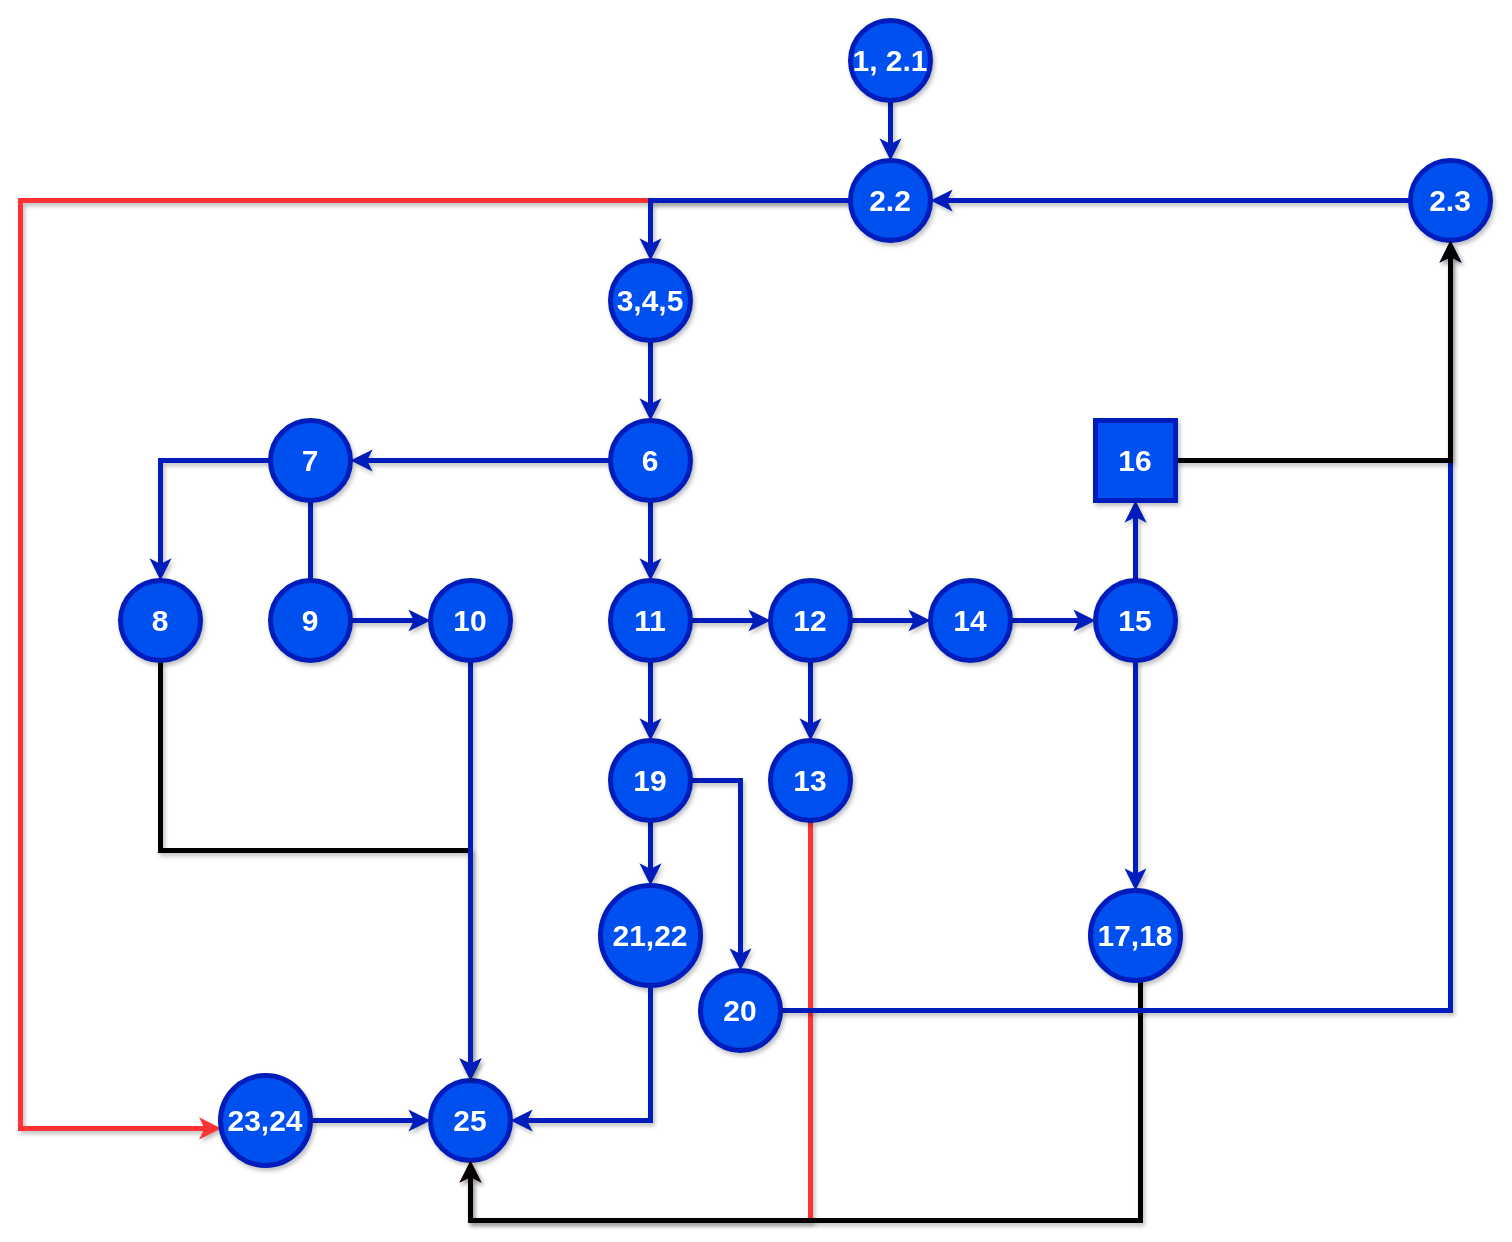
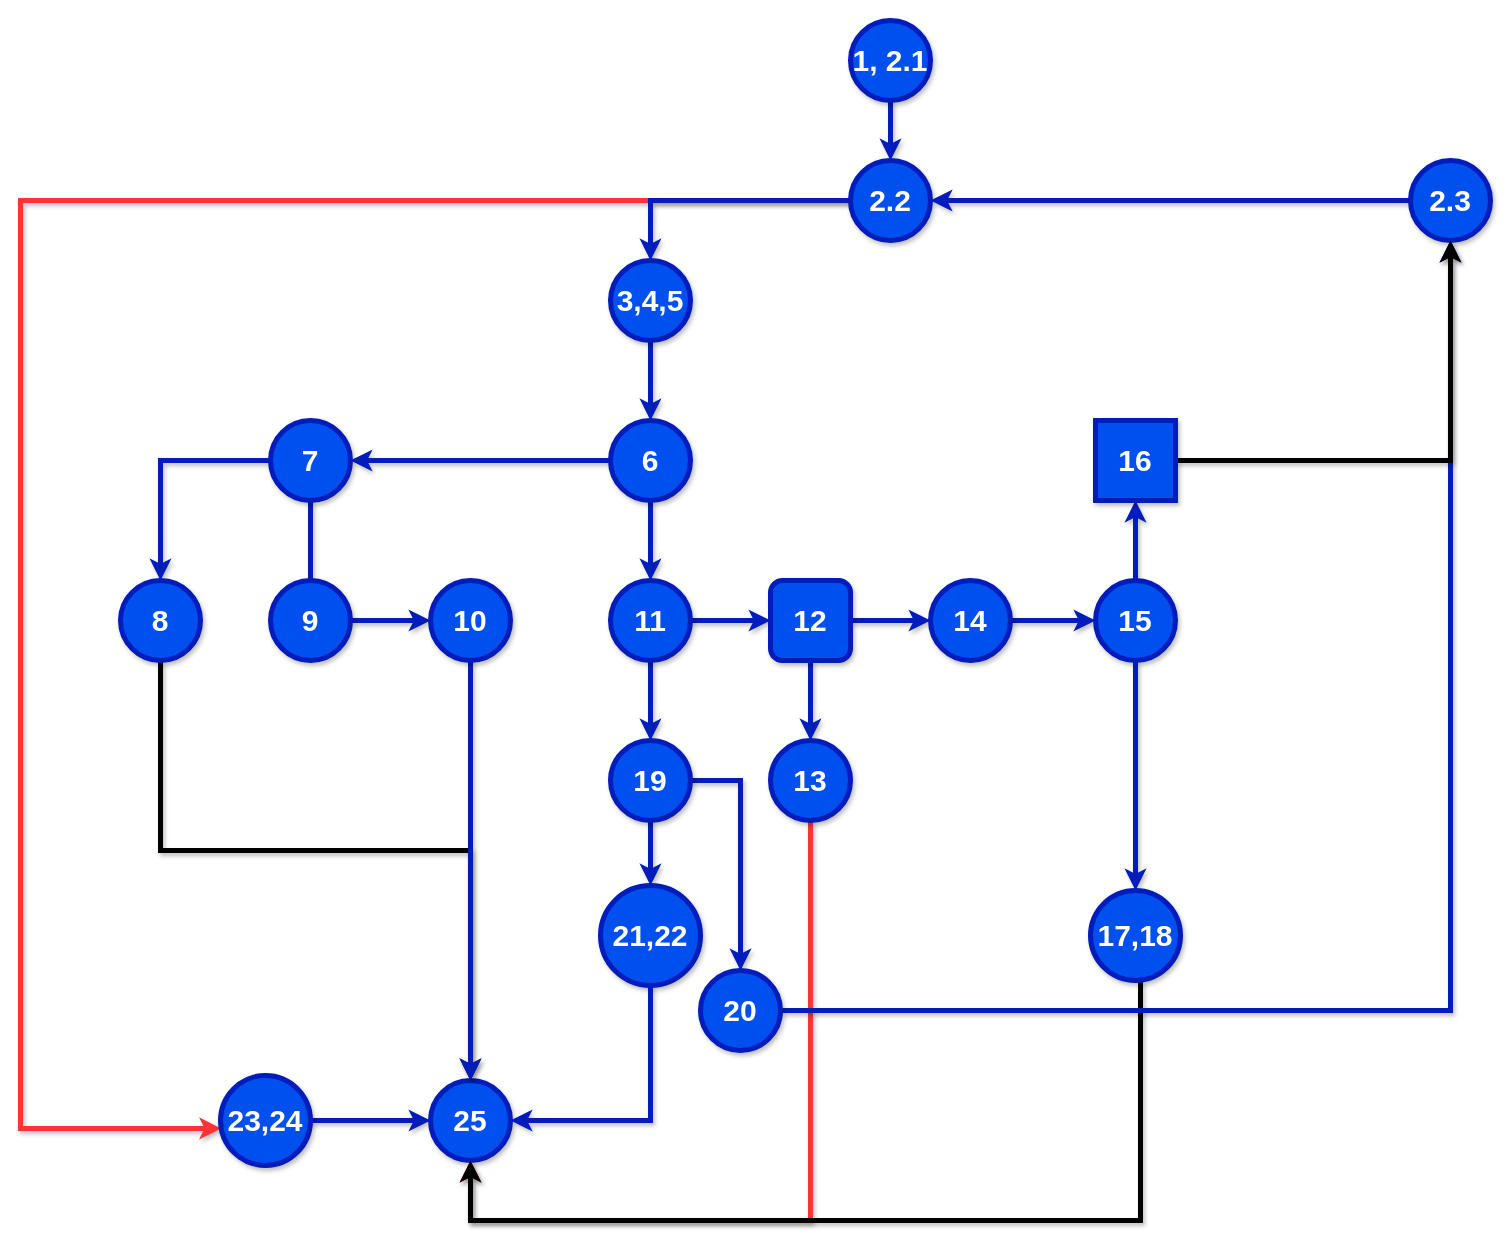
node "12": shape ellipse -> rounded rectangle
